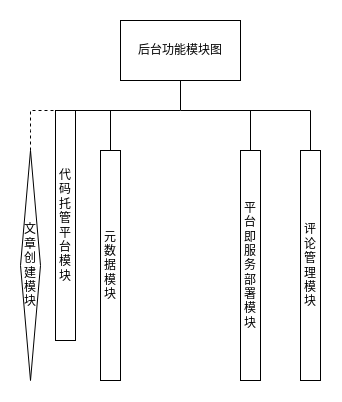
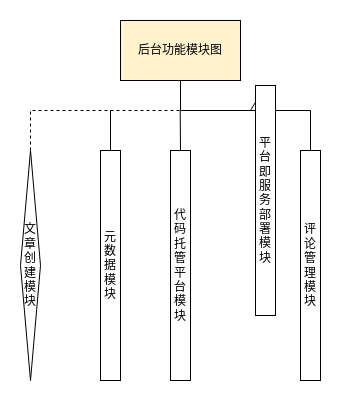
node "后台功能模块图": fillcolor #ffffff -> #fff2cc
node "代码托管平台模块": moved (66, 226) -> (181, 266)
node "平台即服务部署模块": moved (251, 266) -> (266, 201)
